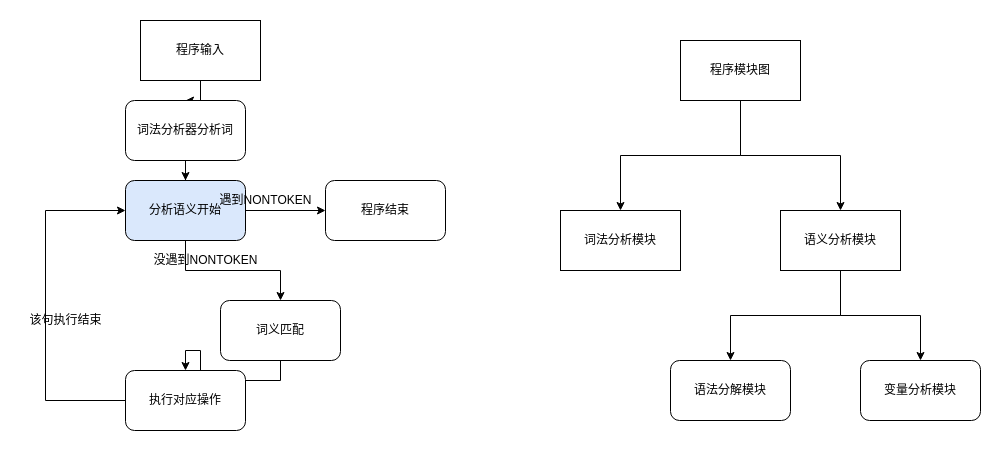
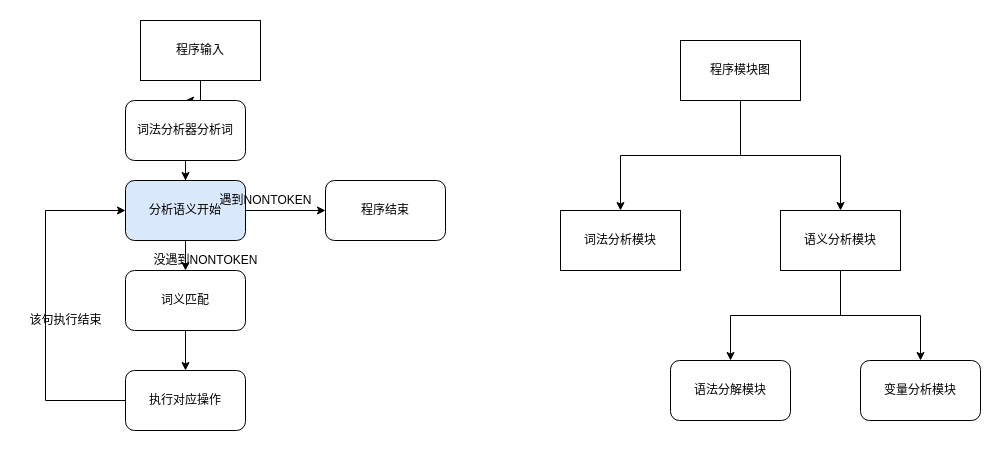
node "词义匹配": moved (281, 331) -> (186, 301)
